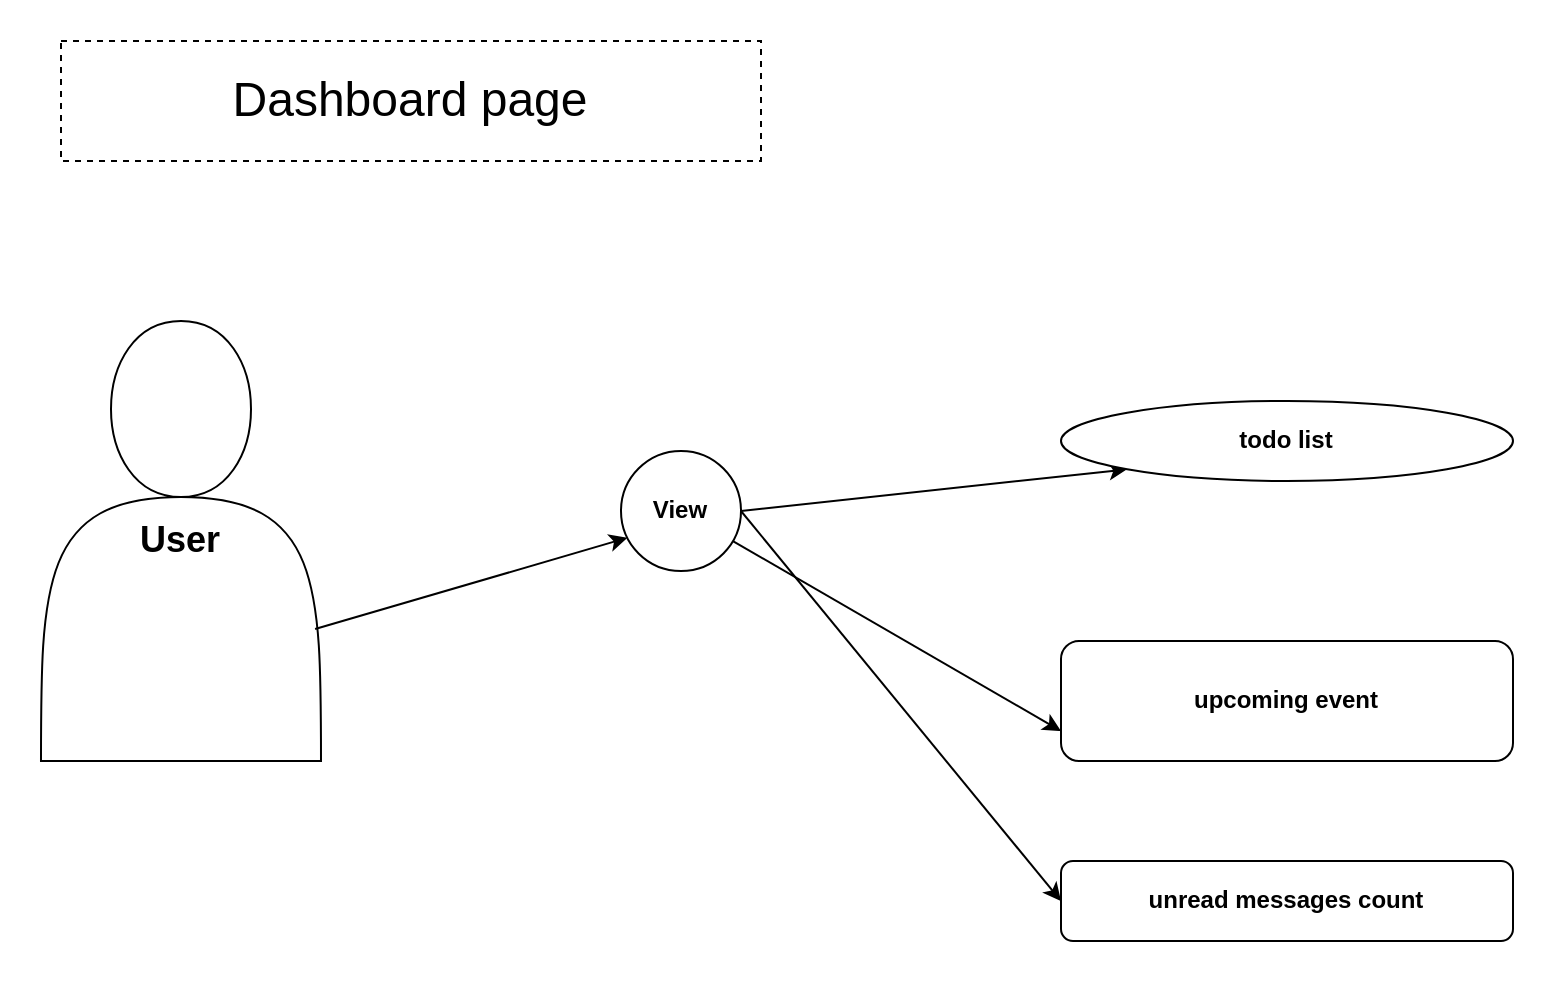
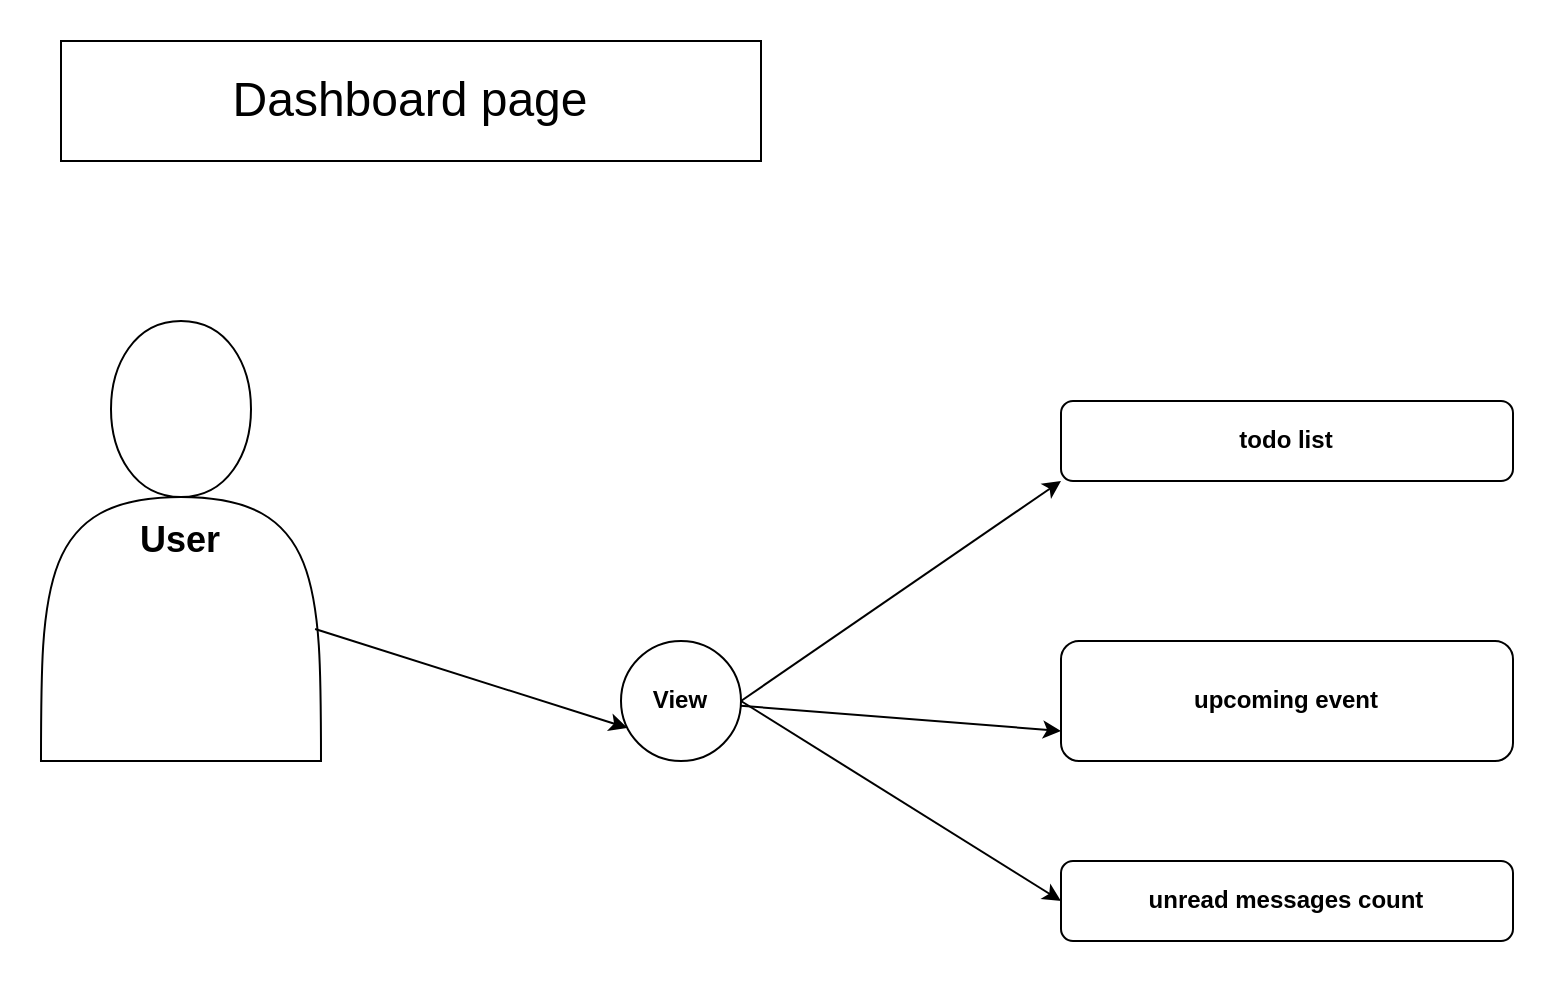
node "Dashboard page": style dashed -> solid
node "todo list": shape ellipse -> rounded rectangle
node "View": moved (681, 511) -> (681, 701)
